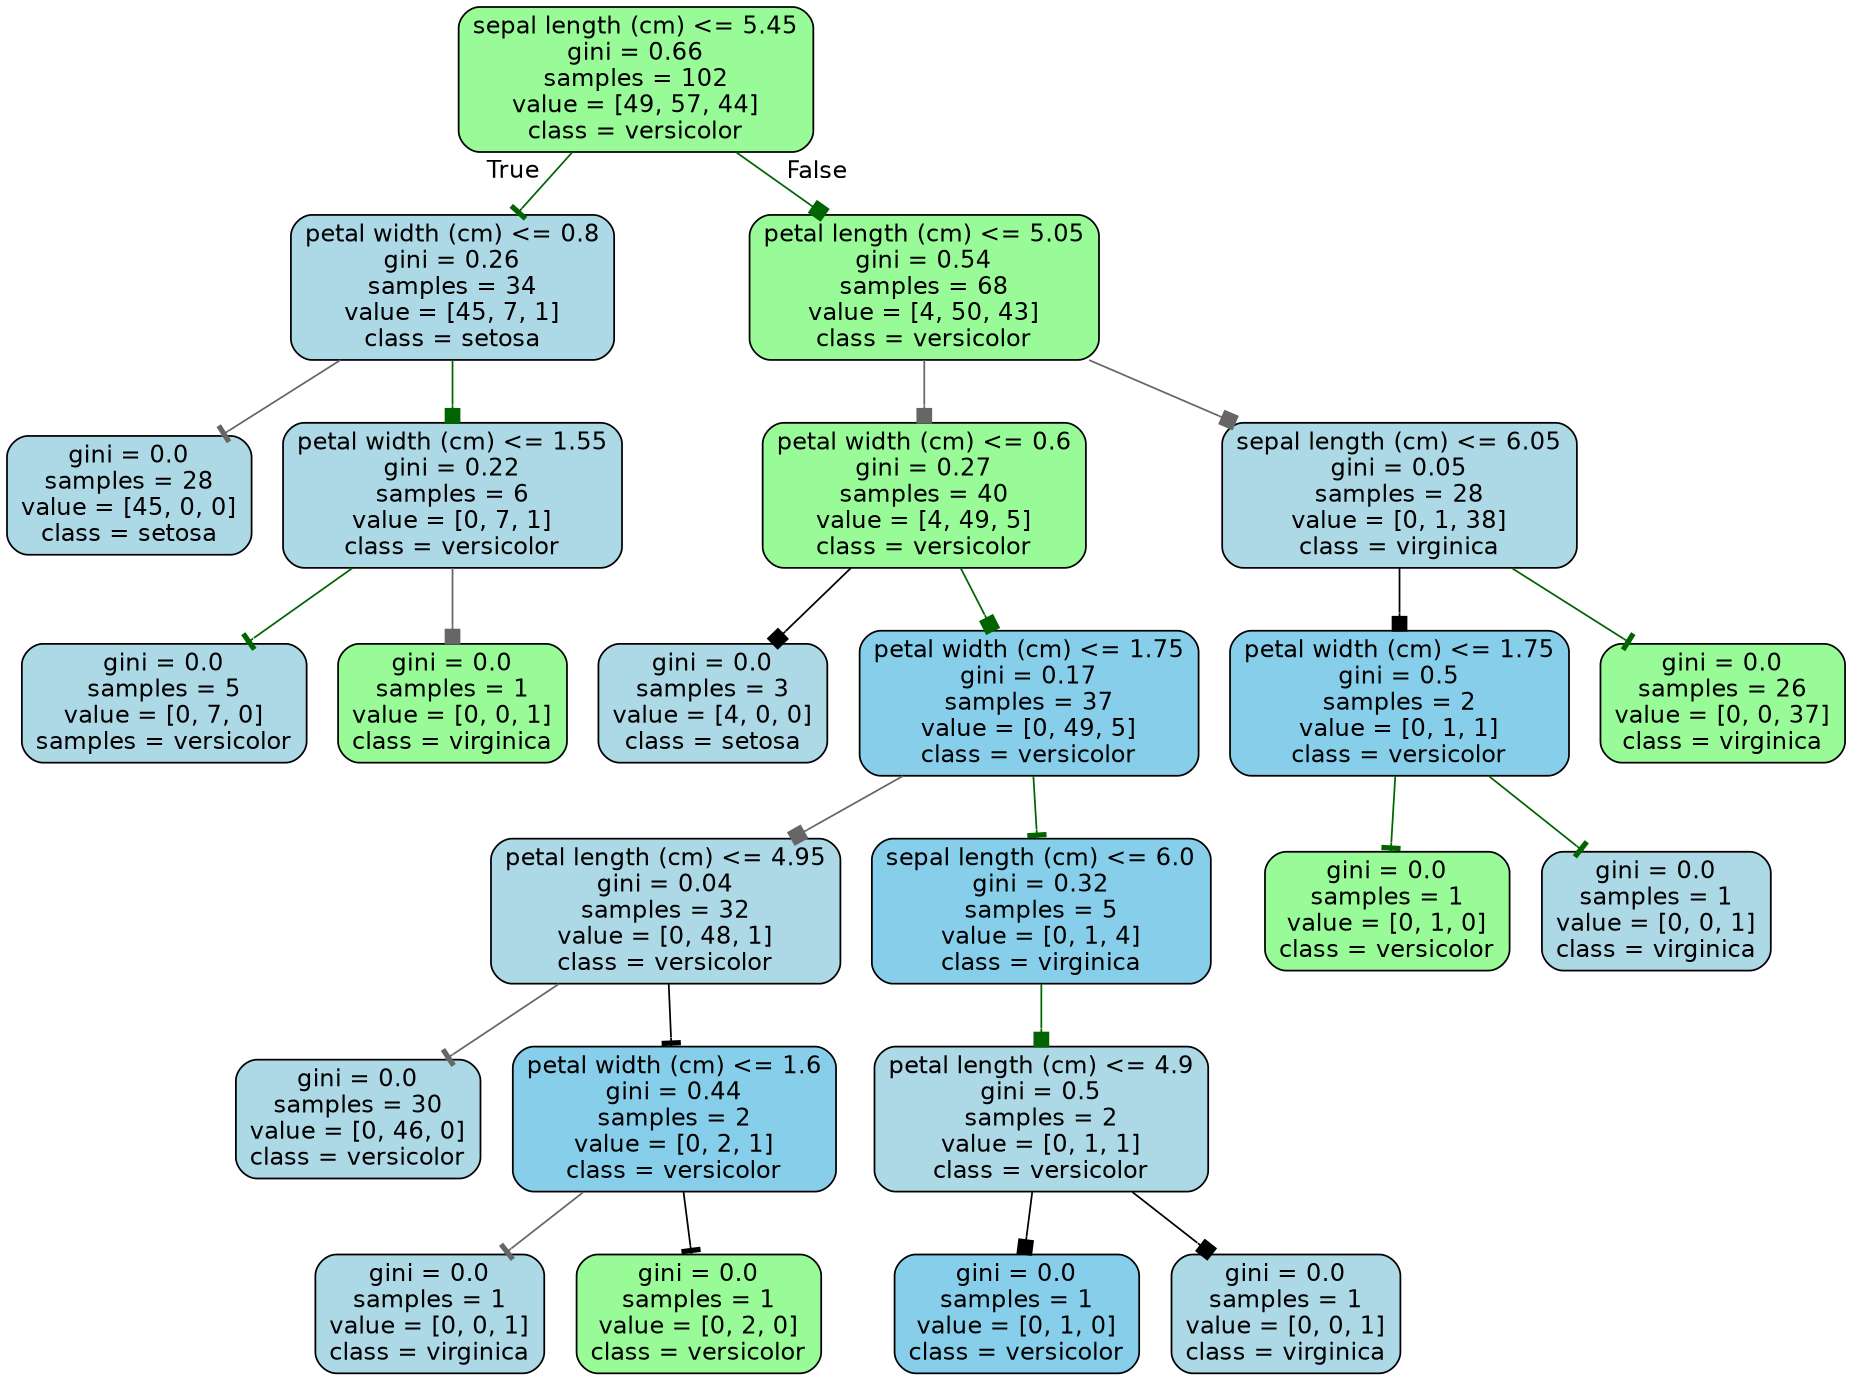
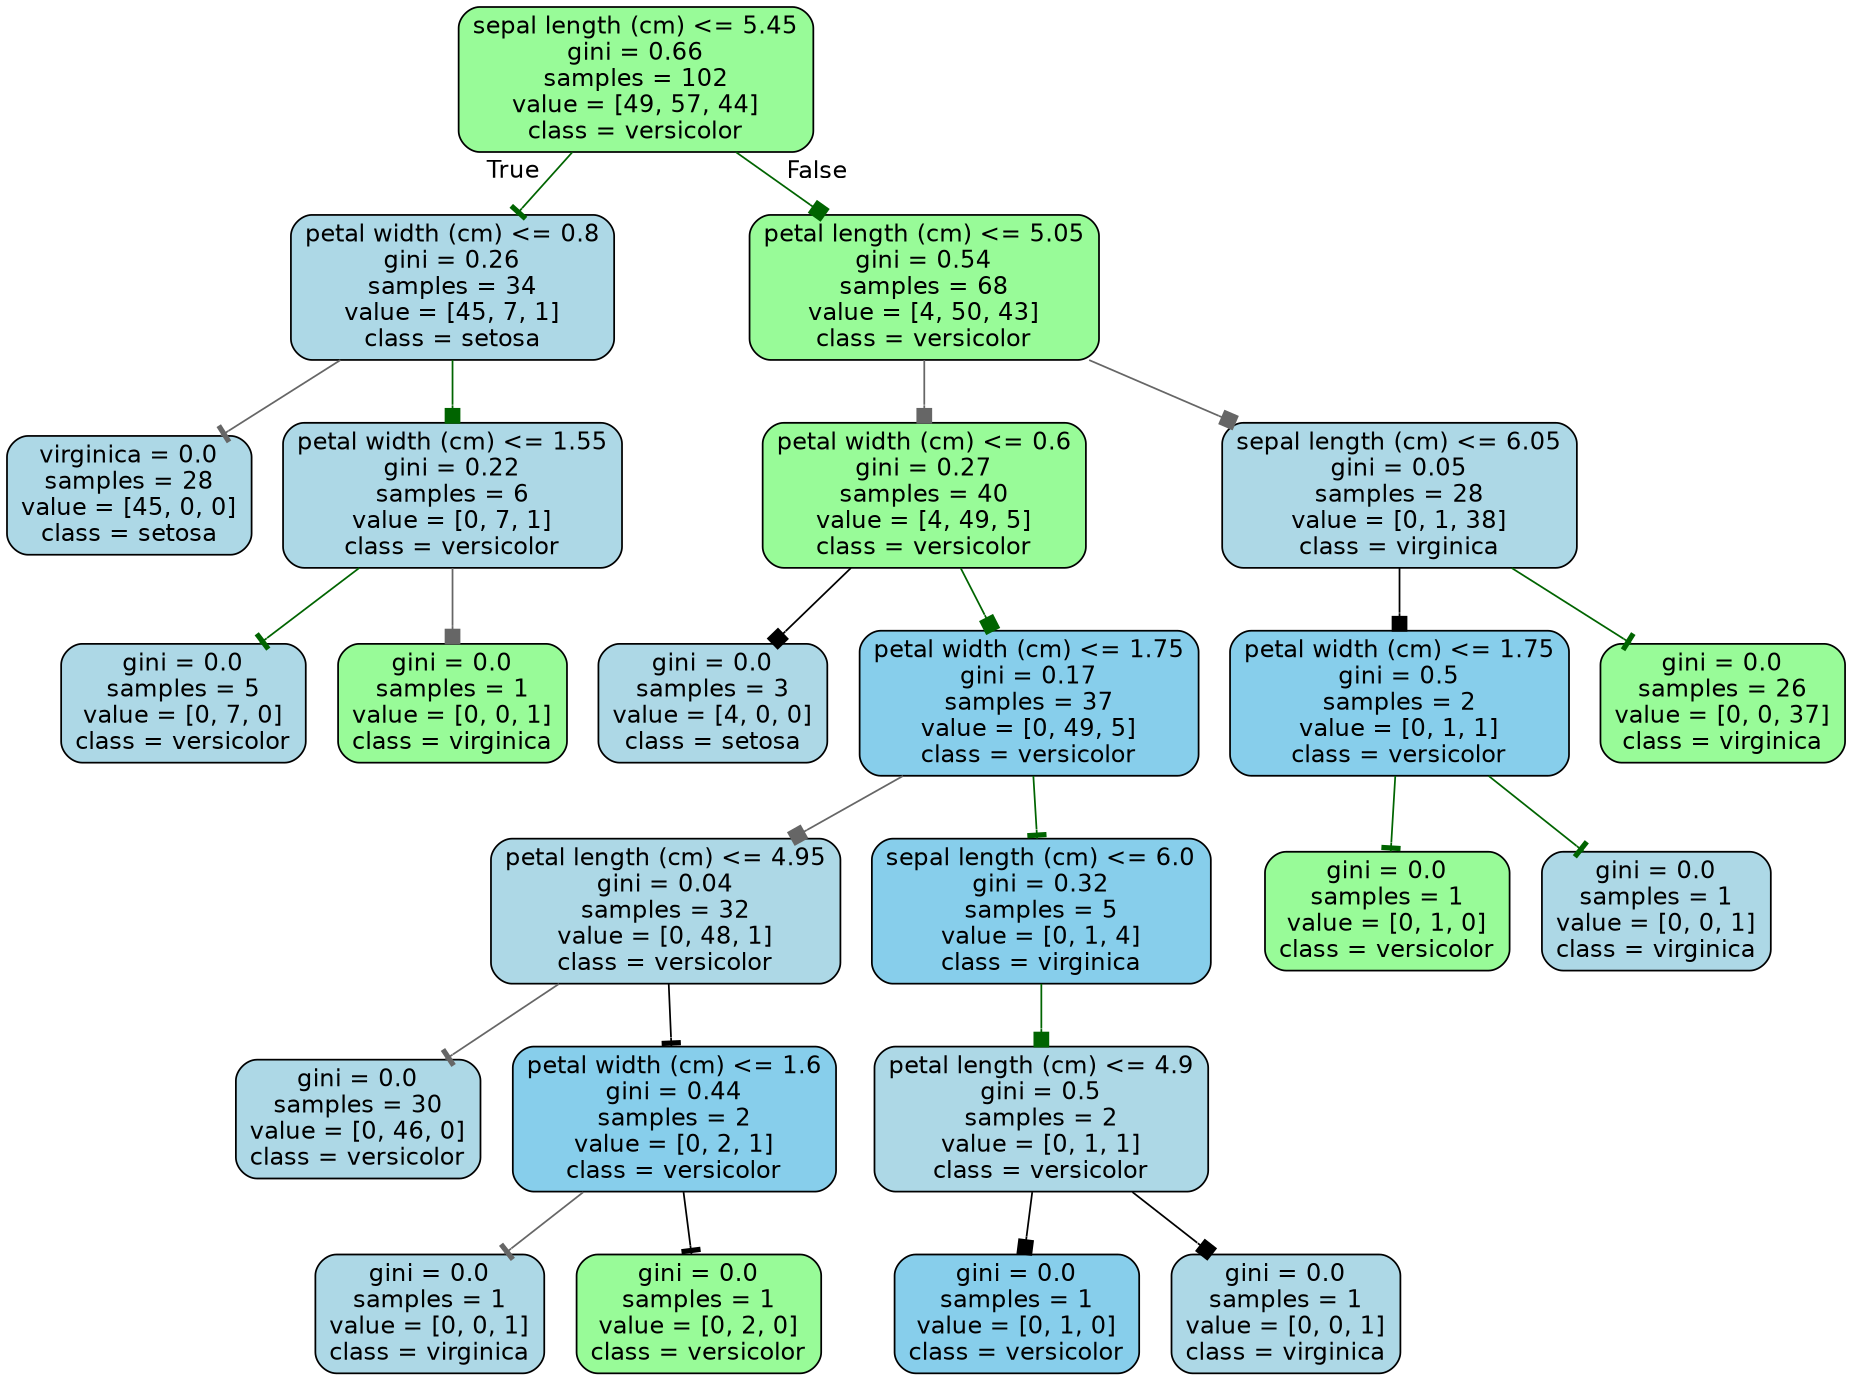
node "gini = 0.0 samples = 28 value = [45, 0, 0] class = setosa": label "gini = 0.0 samples = 28 value = [45, 0, 0] class = setosa" -> "virginica = 0.0 samples = 28 value = [45, 0, 0] class = setosa"
node "gini = 0.0 samples = 5 value = [0, 7, 0] samples = versicolor": label "gini = 0.0 samples = 5 value = [0, 7, 0] samples = versicolor" -> "gini = 0.0 samples = 5 value = [0, 7, 0] class = versicolor"
